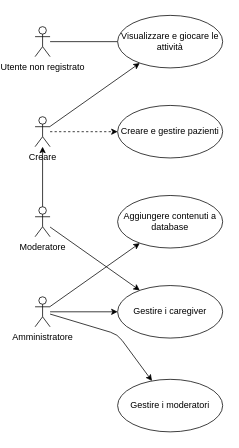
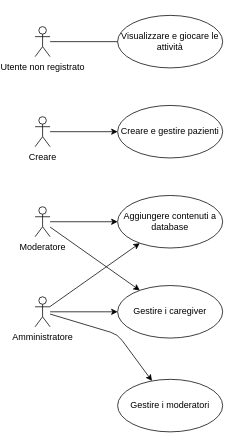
edge "Creare" -> "Visualizzare e giocare le attività": removed
edge "Creare" -> "Creare e gestire pazienti": style dashed -> solid
edge "Moderatore" -> "Creare": now "Moderatore" -> "Aggiungere contenuti a database"
